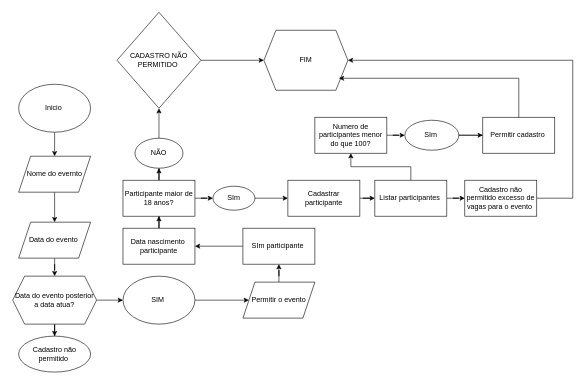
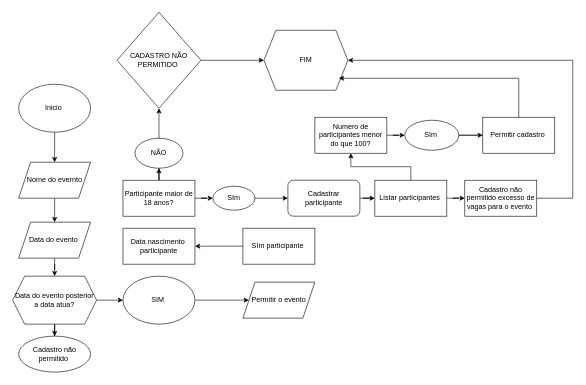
node "Nome do evernto": moved (54, 174) -> (54, 180)
node "Cadastrar participante": shape rectangle -> rounded rectangle
edge "Data nascimento participante" -> "Participante maior de 18 anos?": removed
edge "Permitir o evento" -> "SIm participante": removed
